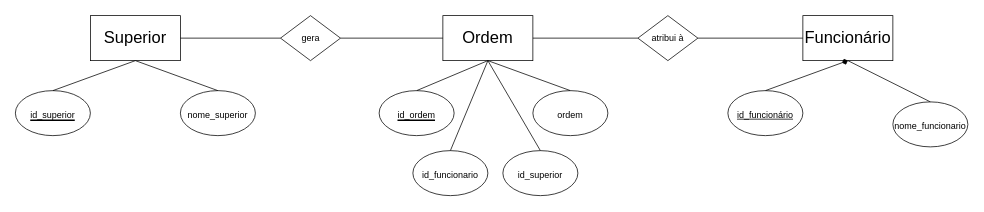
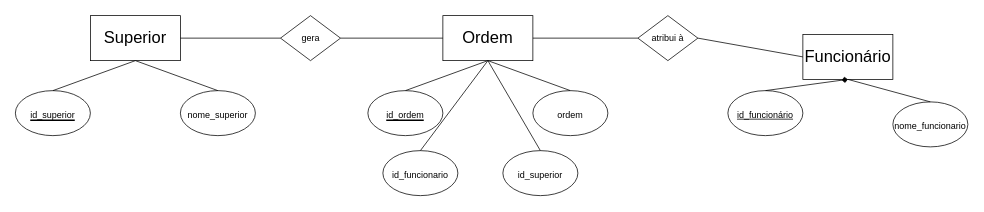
node "Funcionário": moved (848, 38) -> (848, 57)
node "id_ordem": moved (417, 113) -> (405, 113)
node "id_funcionario": moved (450, 173) -> (420, 173)
